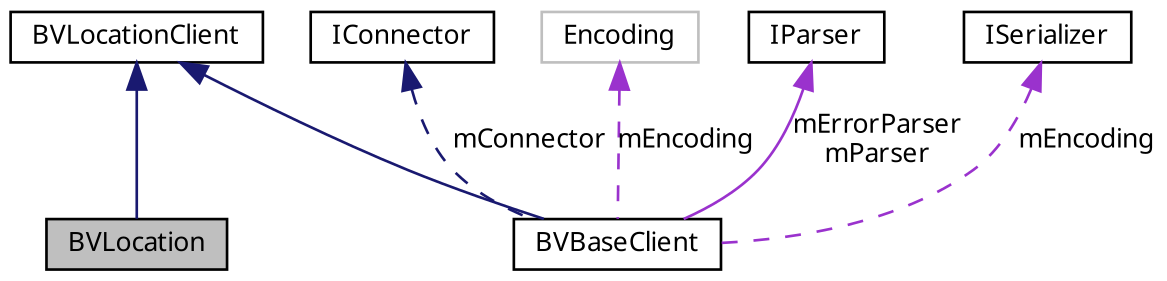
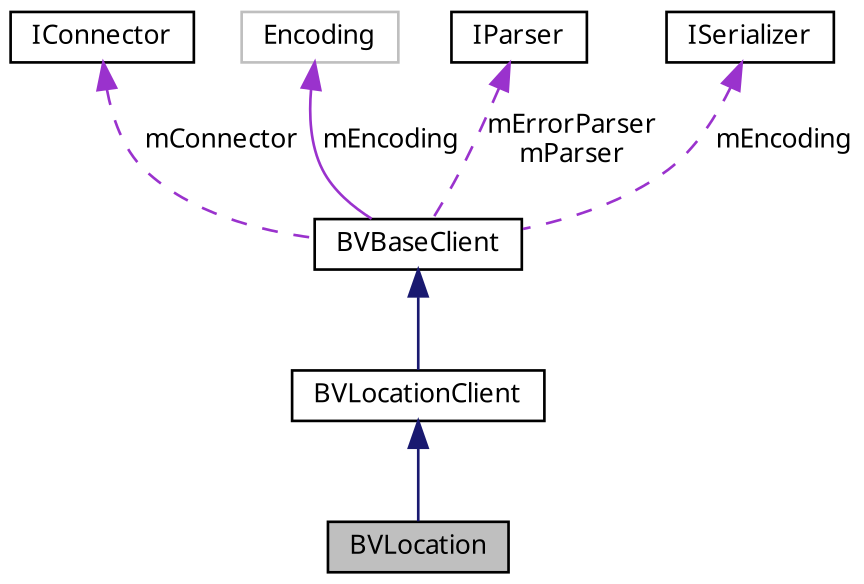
edge "BVBaseClient" -> "BVLocationClient": reversed
edge "BVBaseClient" -> "Encoding": style dashed -> solid
edge "BVBaseClient" -> "IParser": style solid -> dashed
edge "BVBaseClient" -> "IConnector": color midnightblue -> darkorchid3
